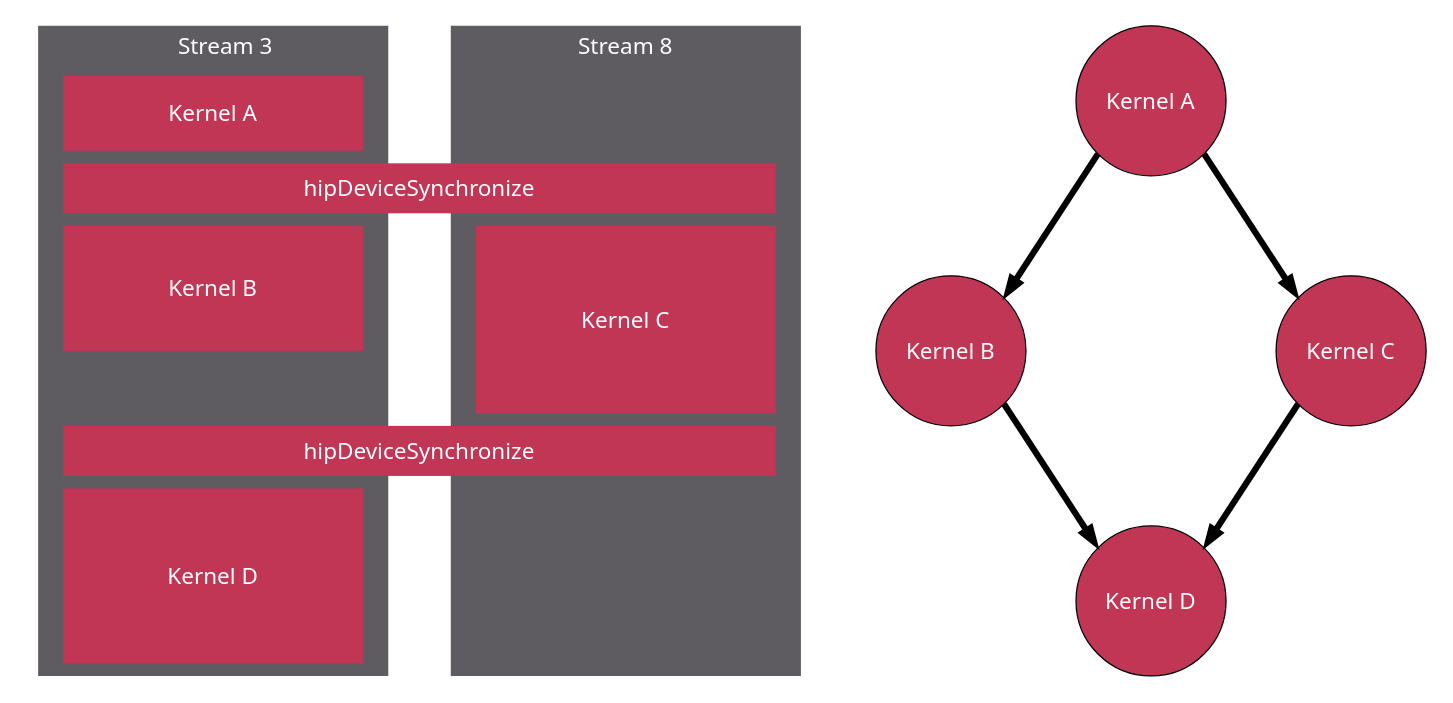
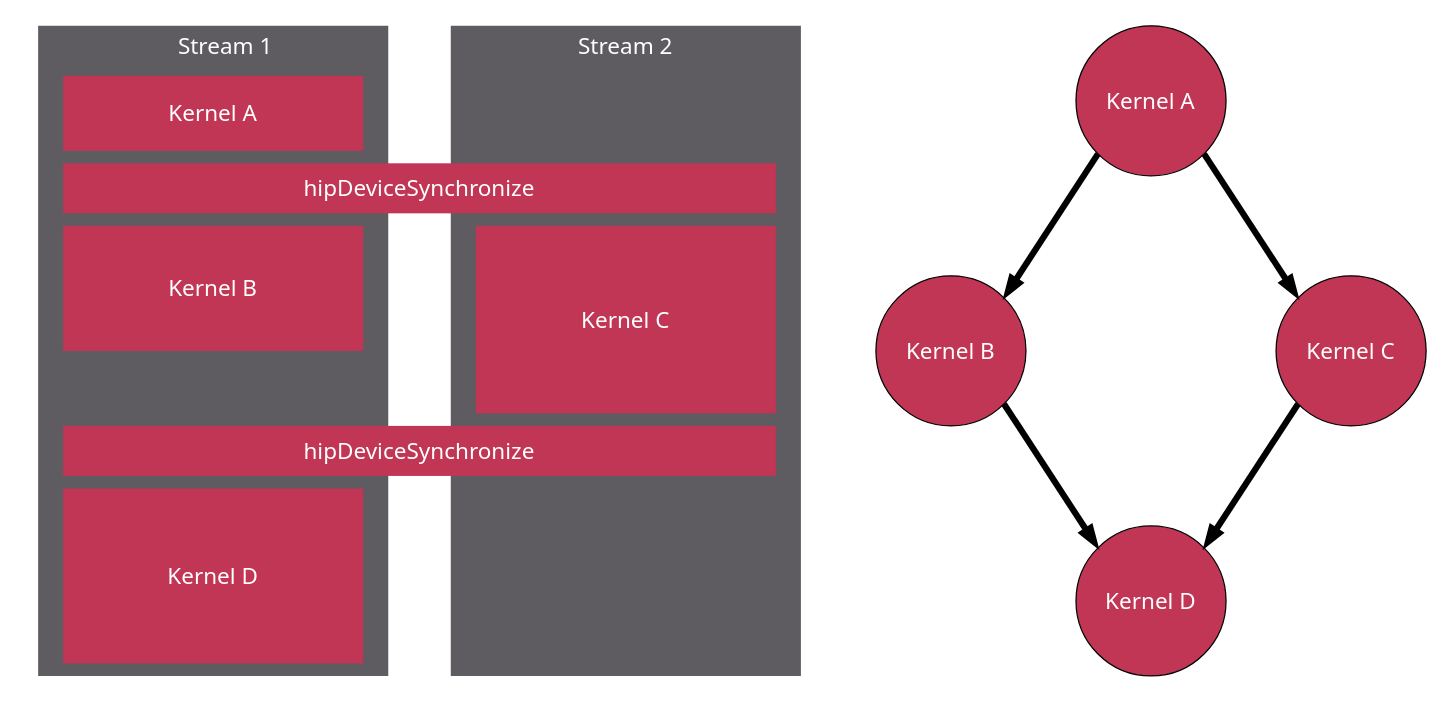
node "Stream 3": label "Stream 3" -> "Stream 1"
node "Stream 8": label "Stream 8" -> "Stream 2"
